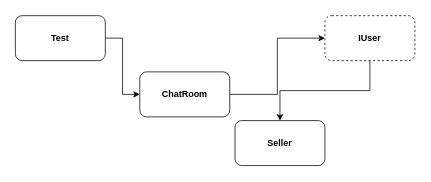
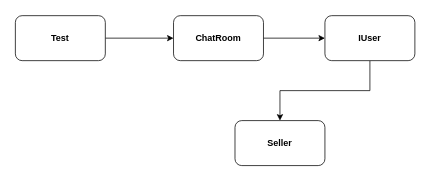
node "IUser": style dashed -> solid
node "ChatRoom": moved (185, 94) -> (219, 38)
